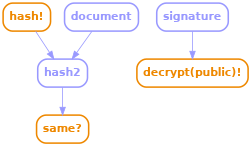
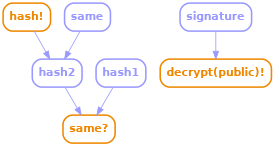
node "document": label "document" -> "same"
node "hash1": added
